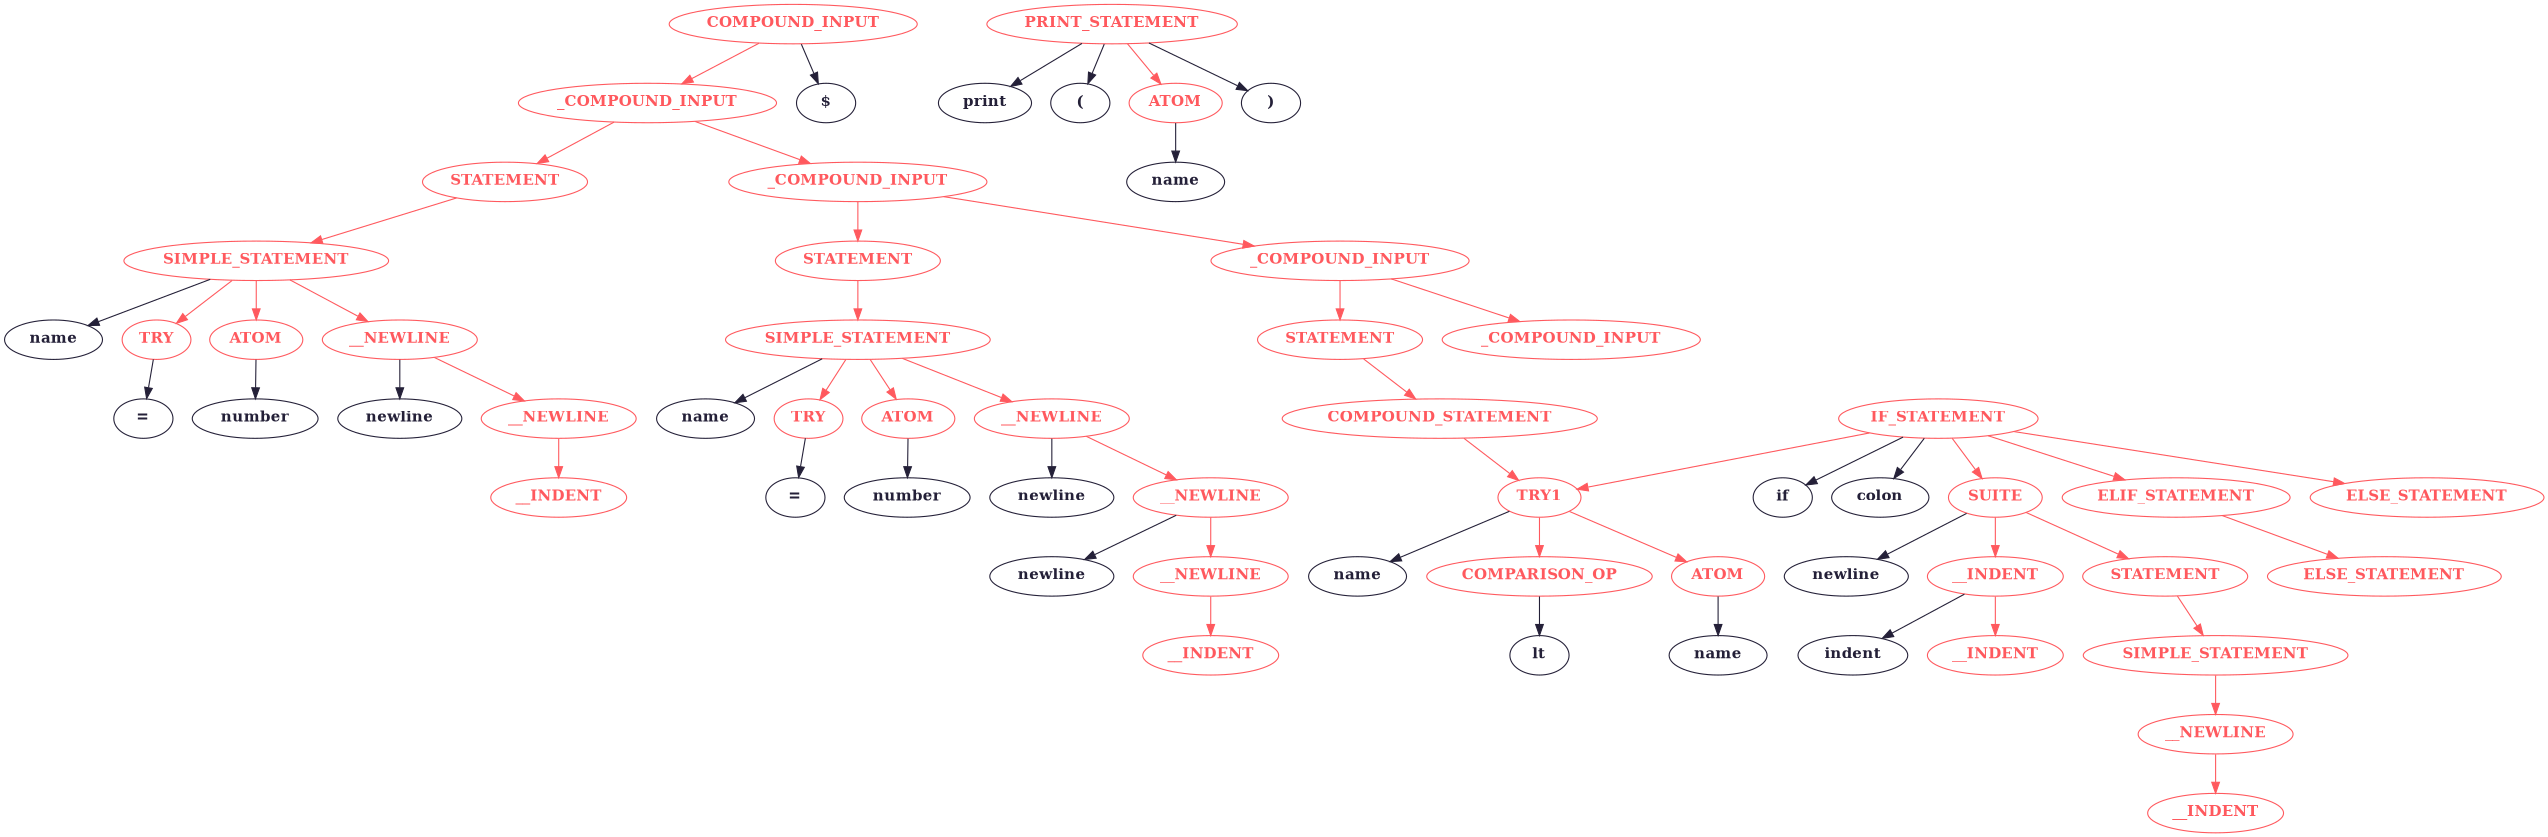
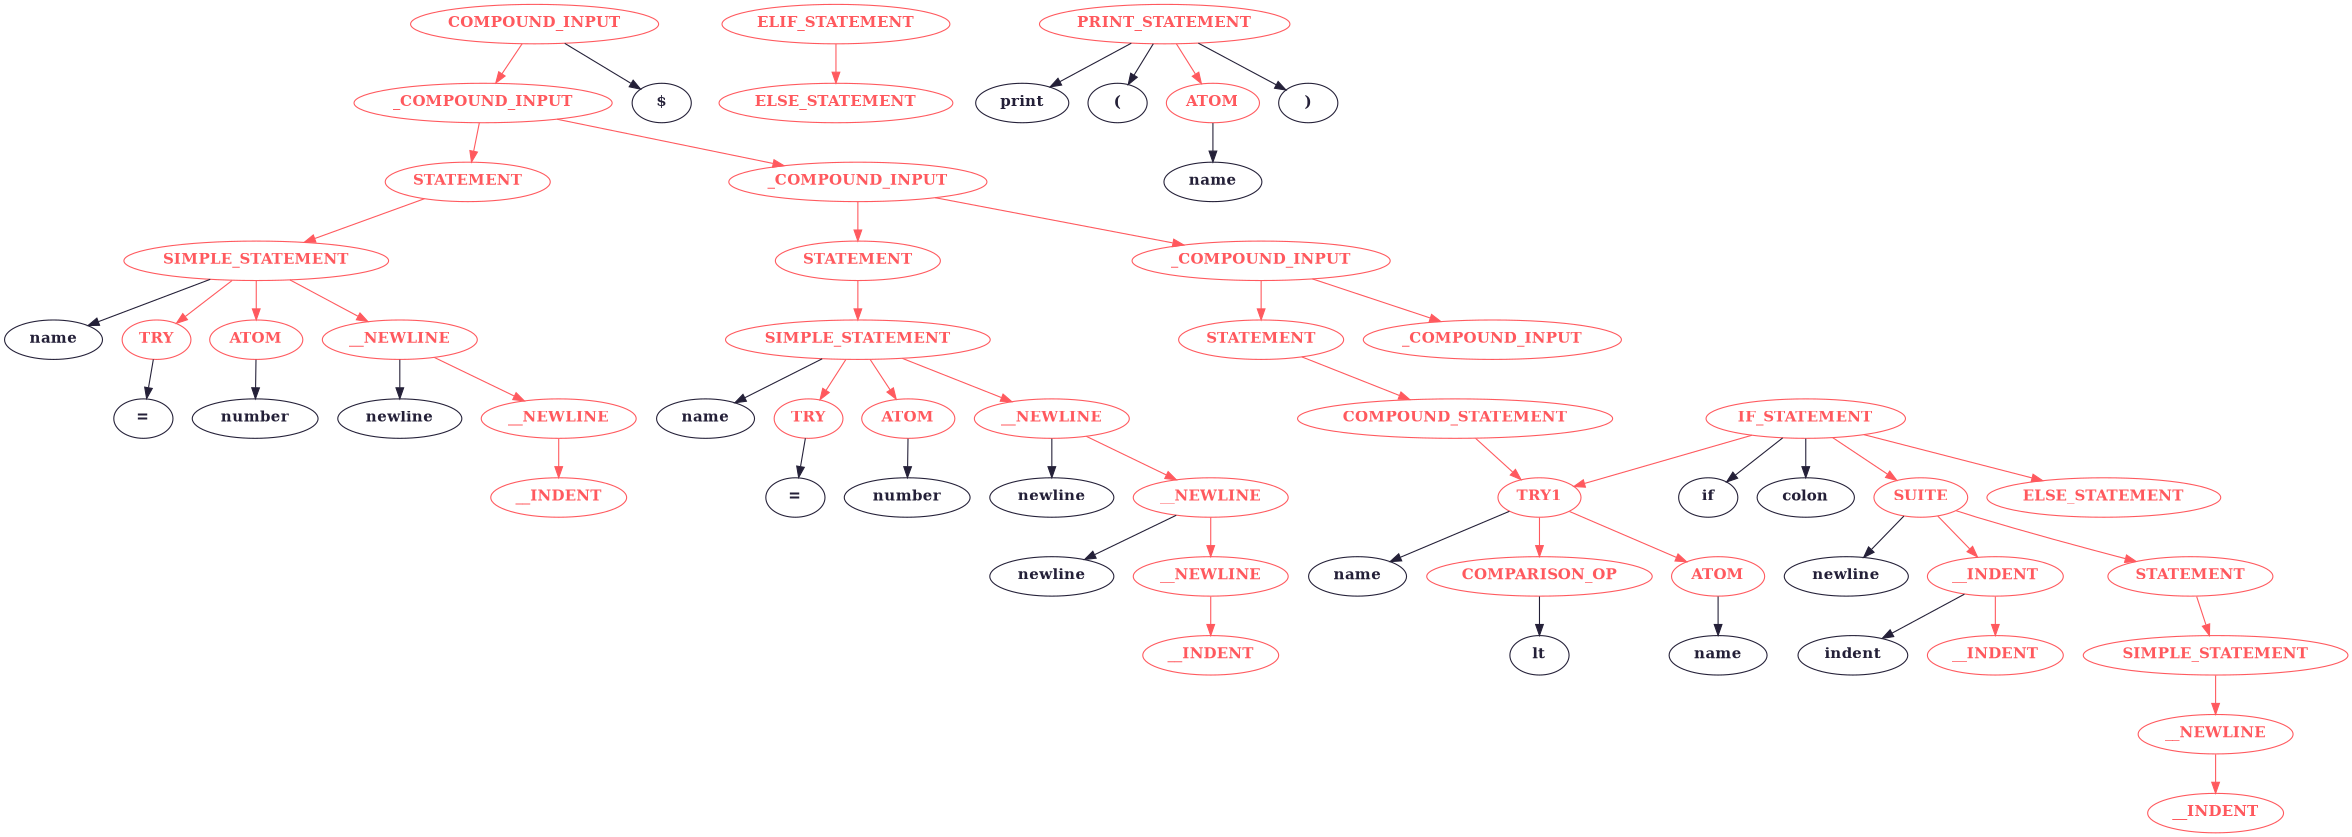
edge "IF_STATEMENT" -> "ELIF_STATEMENT": removed
